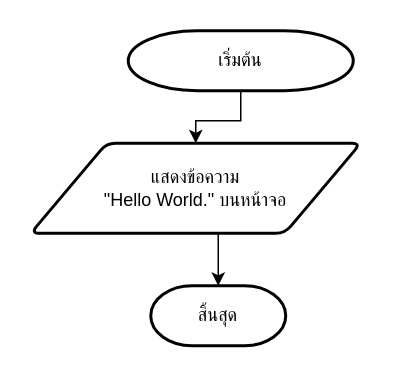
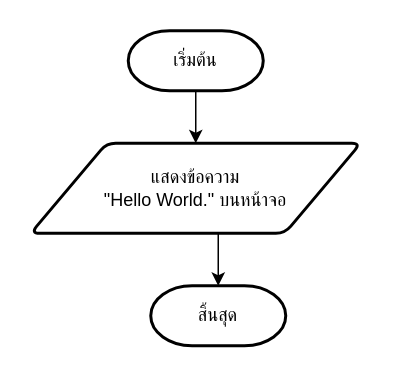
node "เริ่มต้น": size 225x60 -> 135x60
